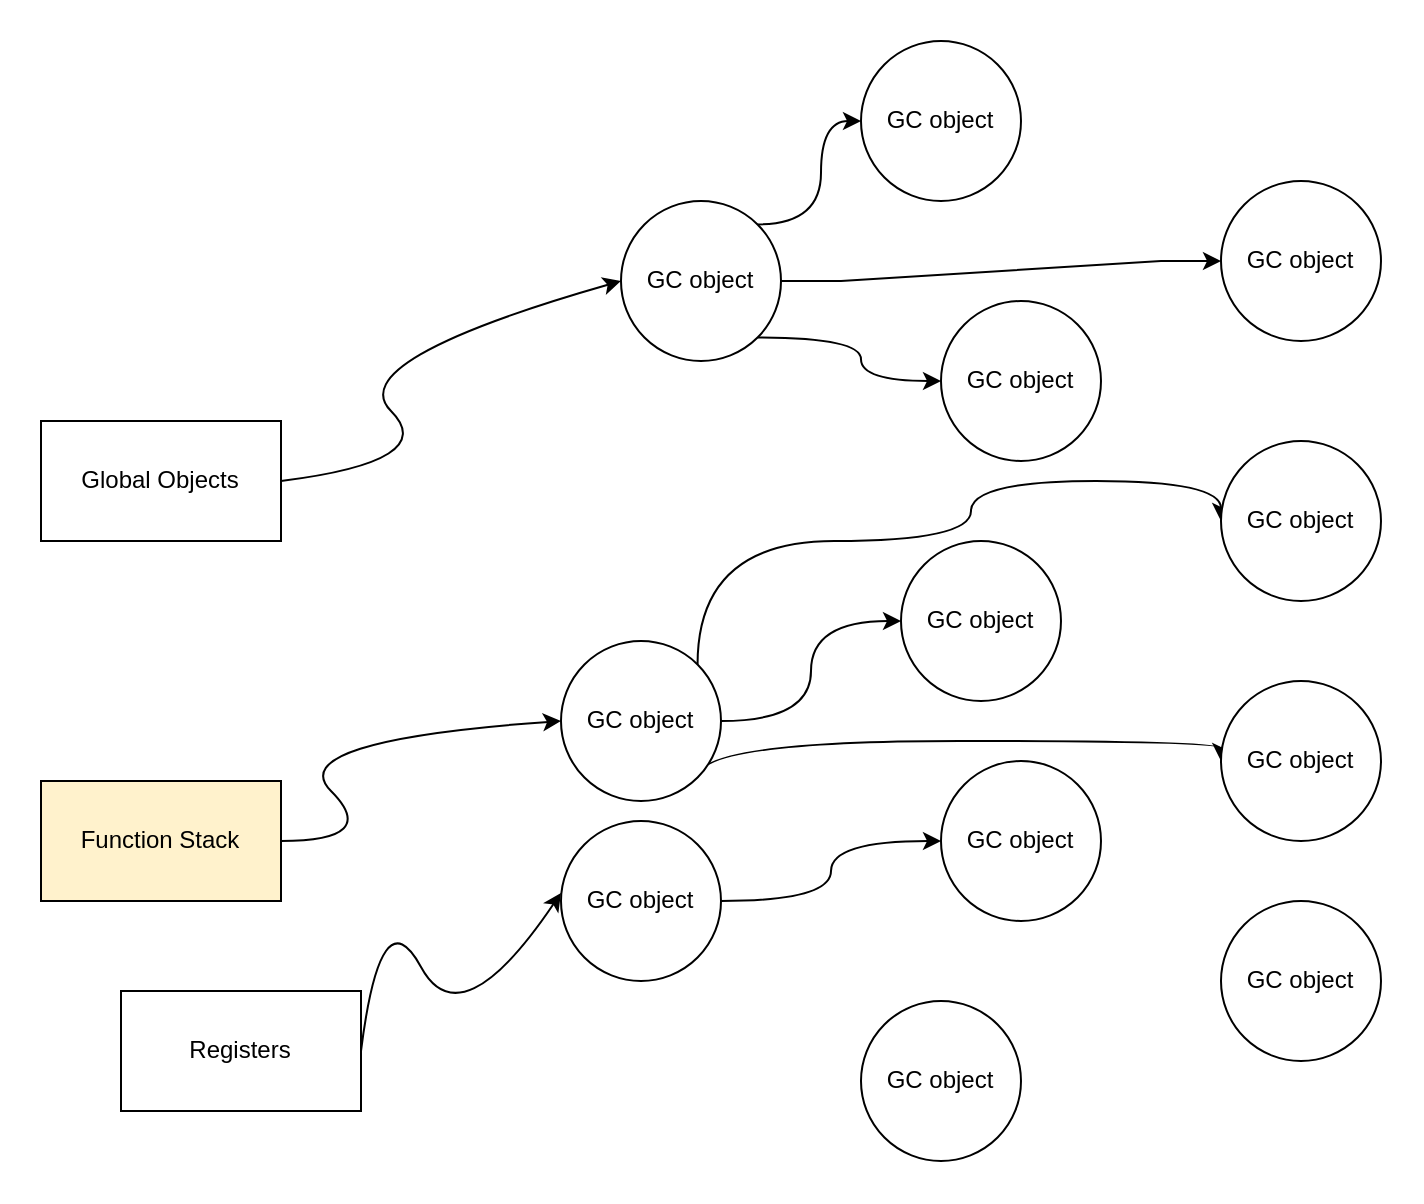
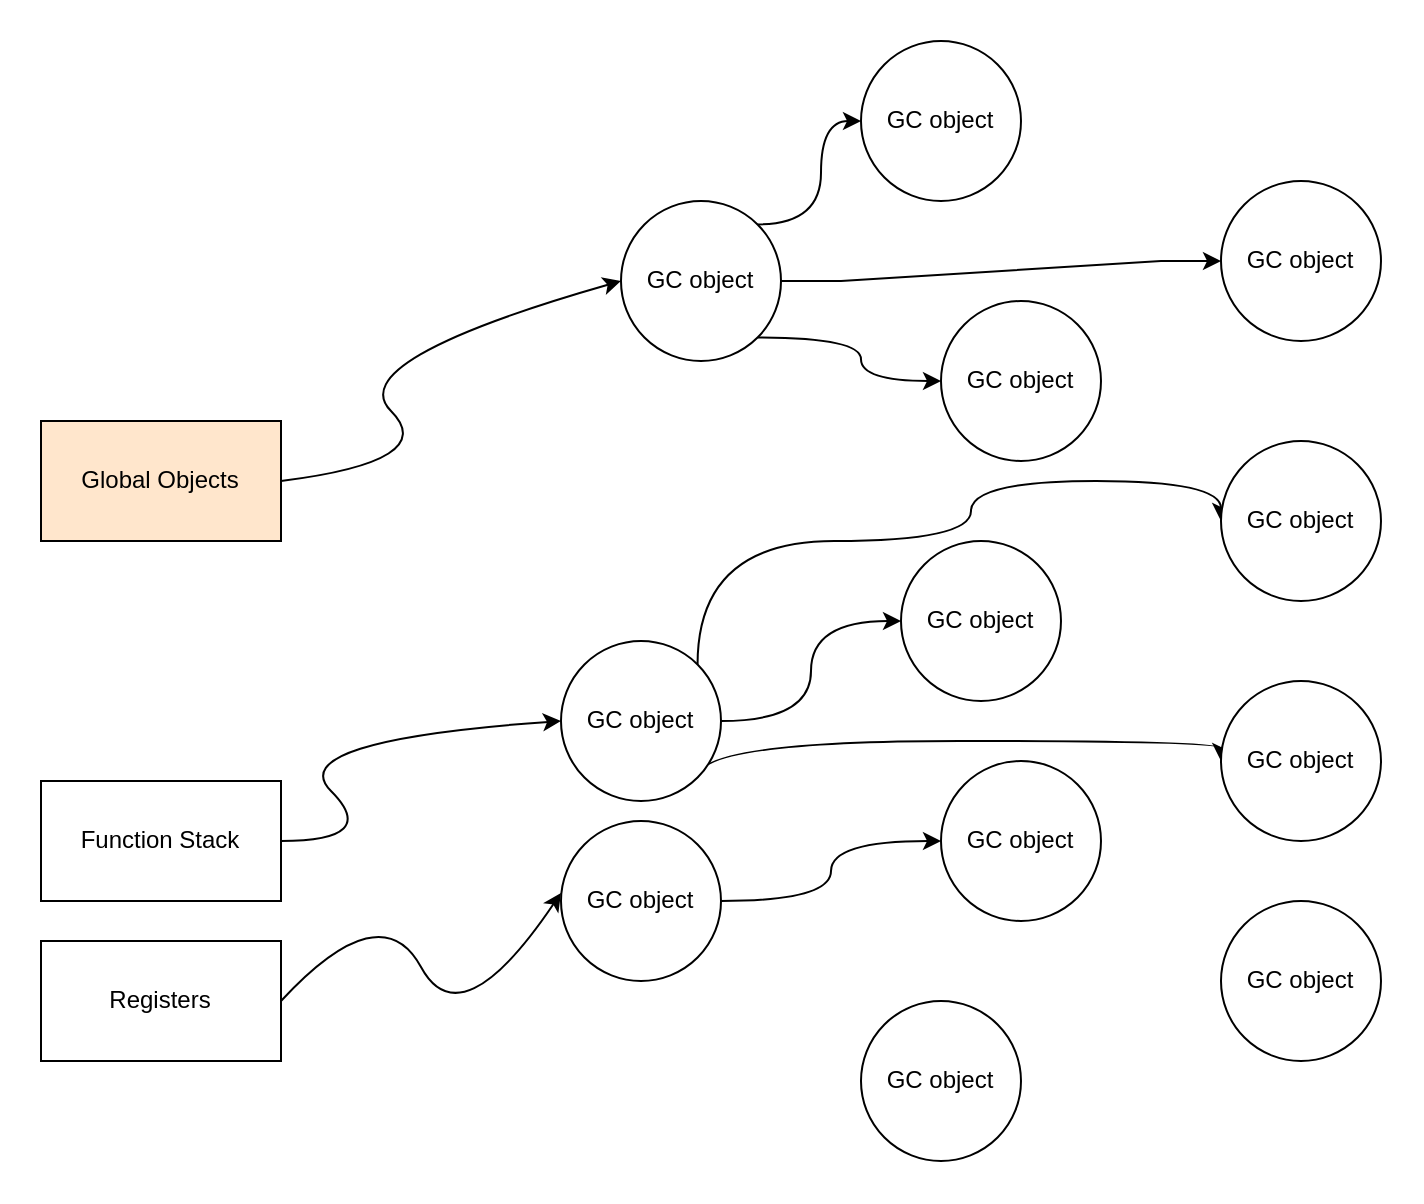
node "Global Objects": fillcolor #ffffff -> #ffe6cc
node "Function Stack": fillcolor #fff2cc -> #ffffff
node "Registers": moved (241, 1051) -> (161, 1001)
